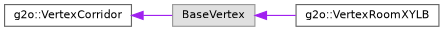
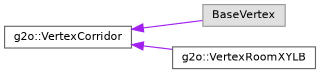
edge "g2o::VertexRoomXYLB" -> "BaseVertex": now "g2o::VertexRoomXYLB" -> "g2o::VertexCorridor"
